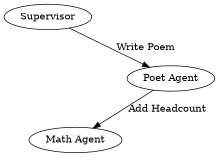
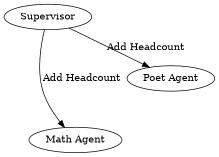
edge "Supervisor" -> "Poet Agent": label "Write Poem" -> "Add Headcount"
edge "Poet Agent" -> "Math Agent": now "Supervisor" -> "Math Agent"
